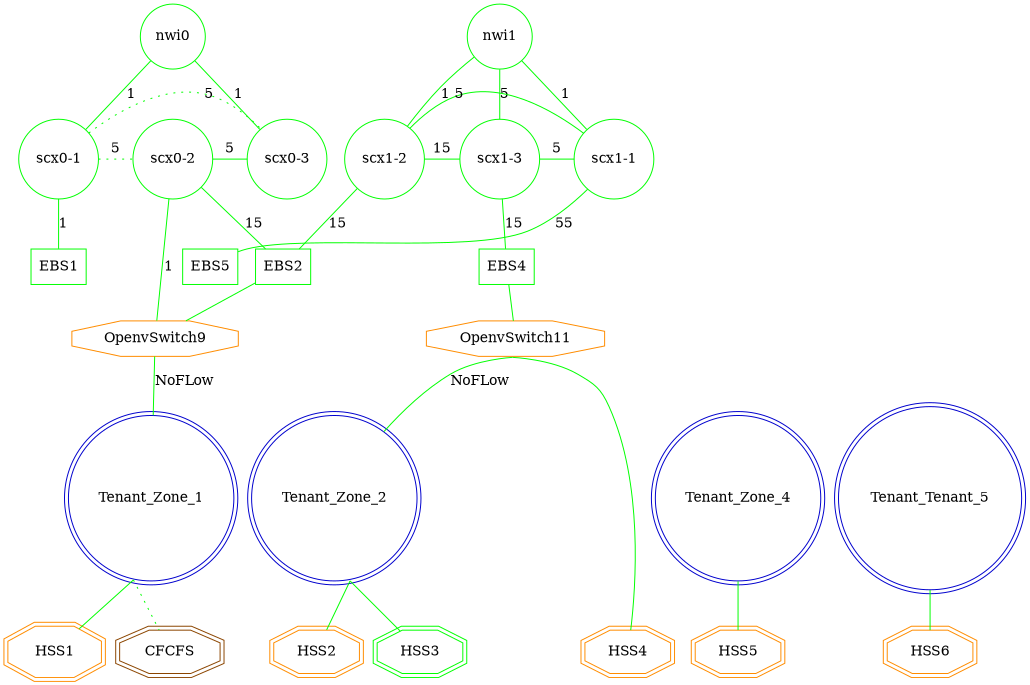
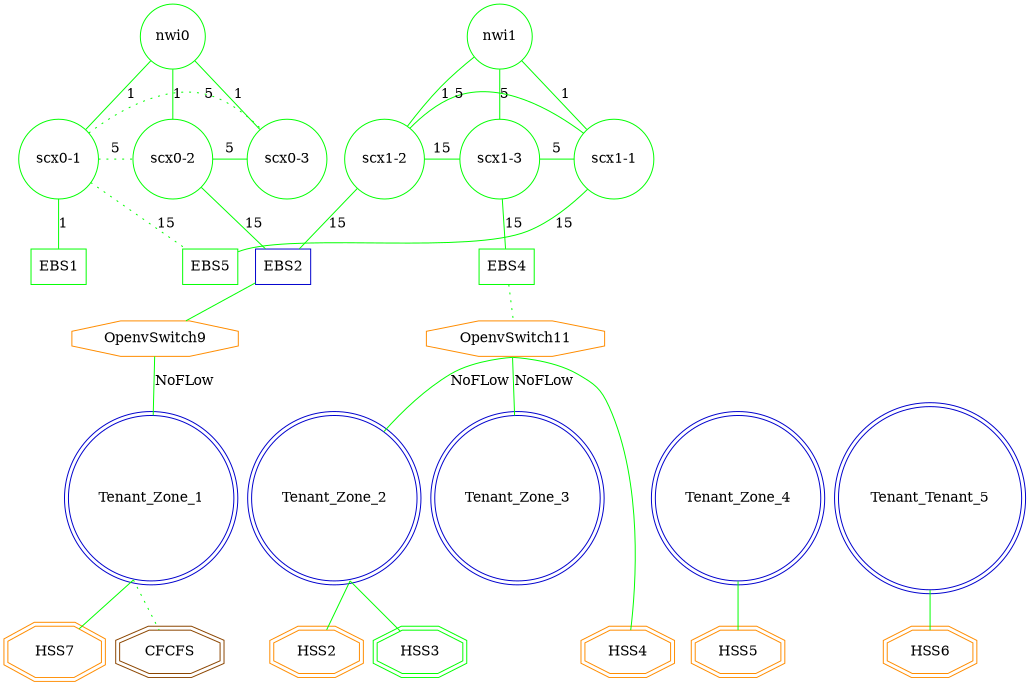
edge "scx0-1" -- "EBS5": added, label "15"
edge "scx1-1" -- "EBS5": label "55" -> "15"
edge "scx0-2" -- "OpenvSwitch9": now "scx0-2" -- "nwi0"
node "EBS2": color green -> blue3
edge "EBS4" -- "OpenvSwitch11": style solid -> dotted
node "Tenant_Zone_3": added
node "HSS1": label "HSS1" -> "HSS7"
